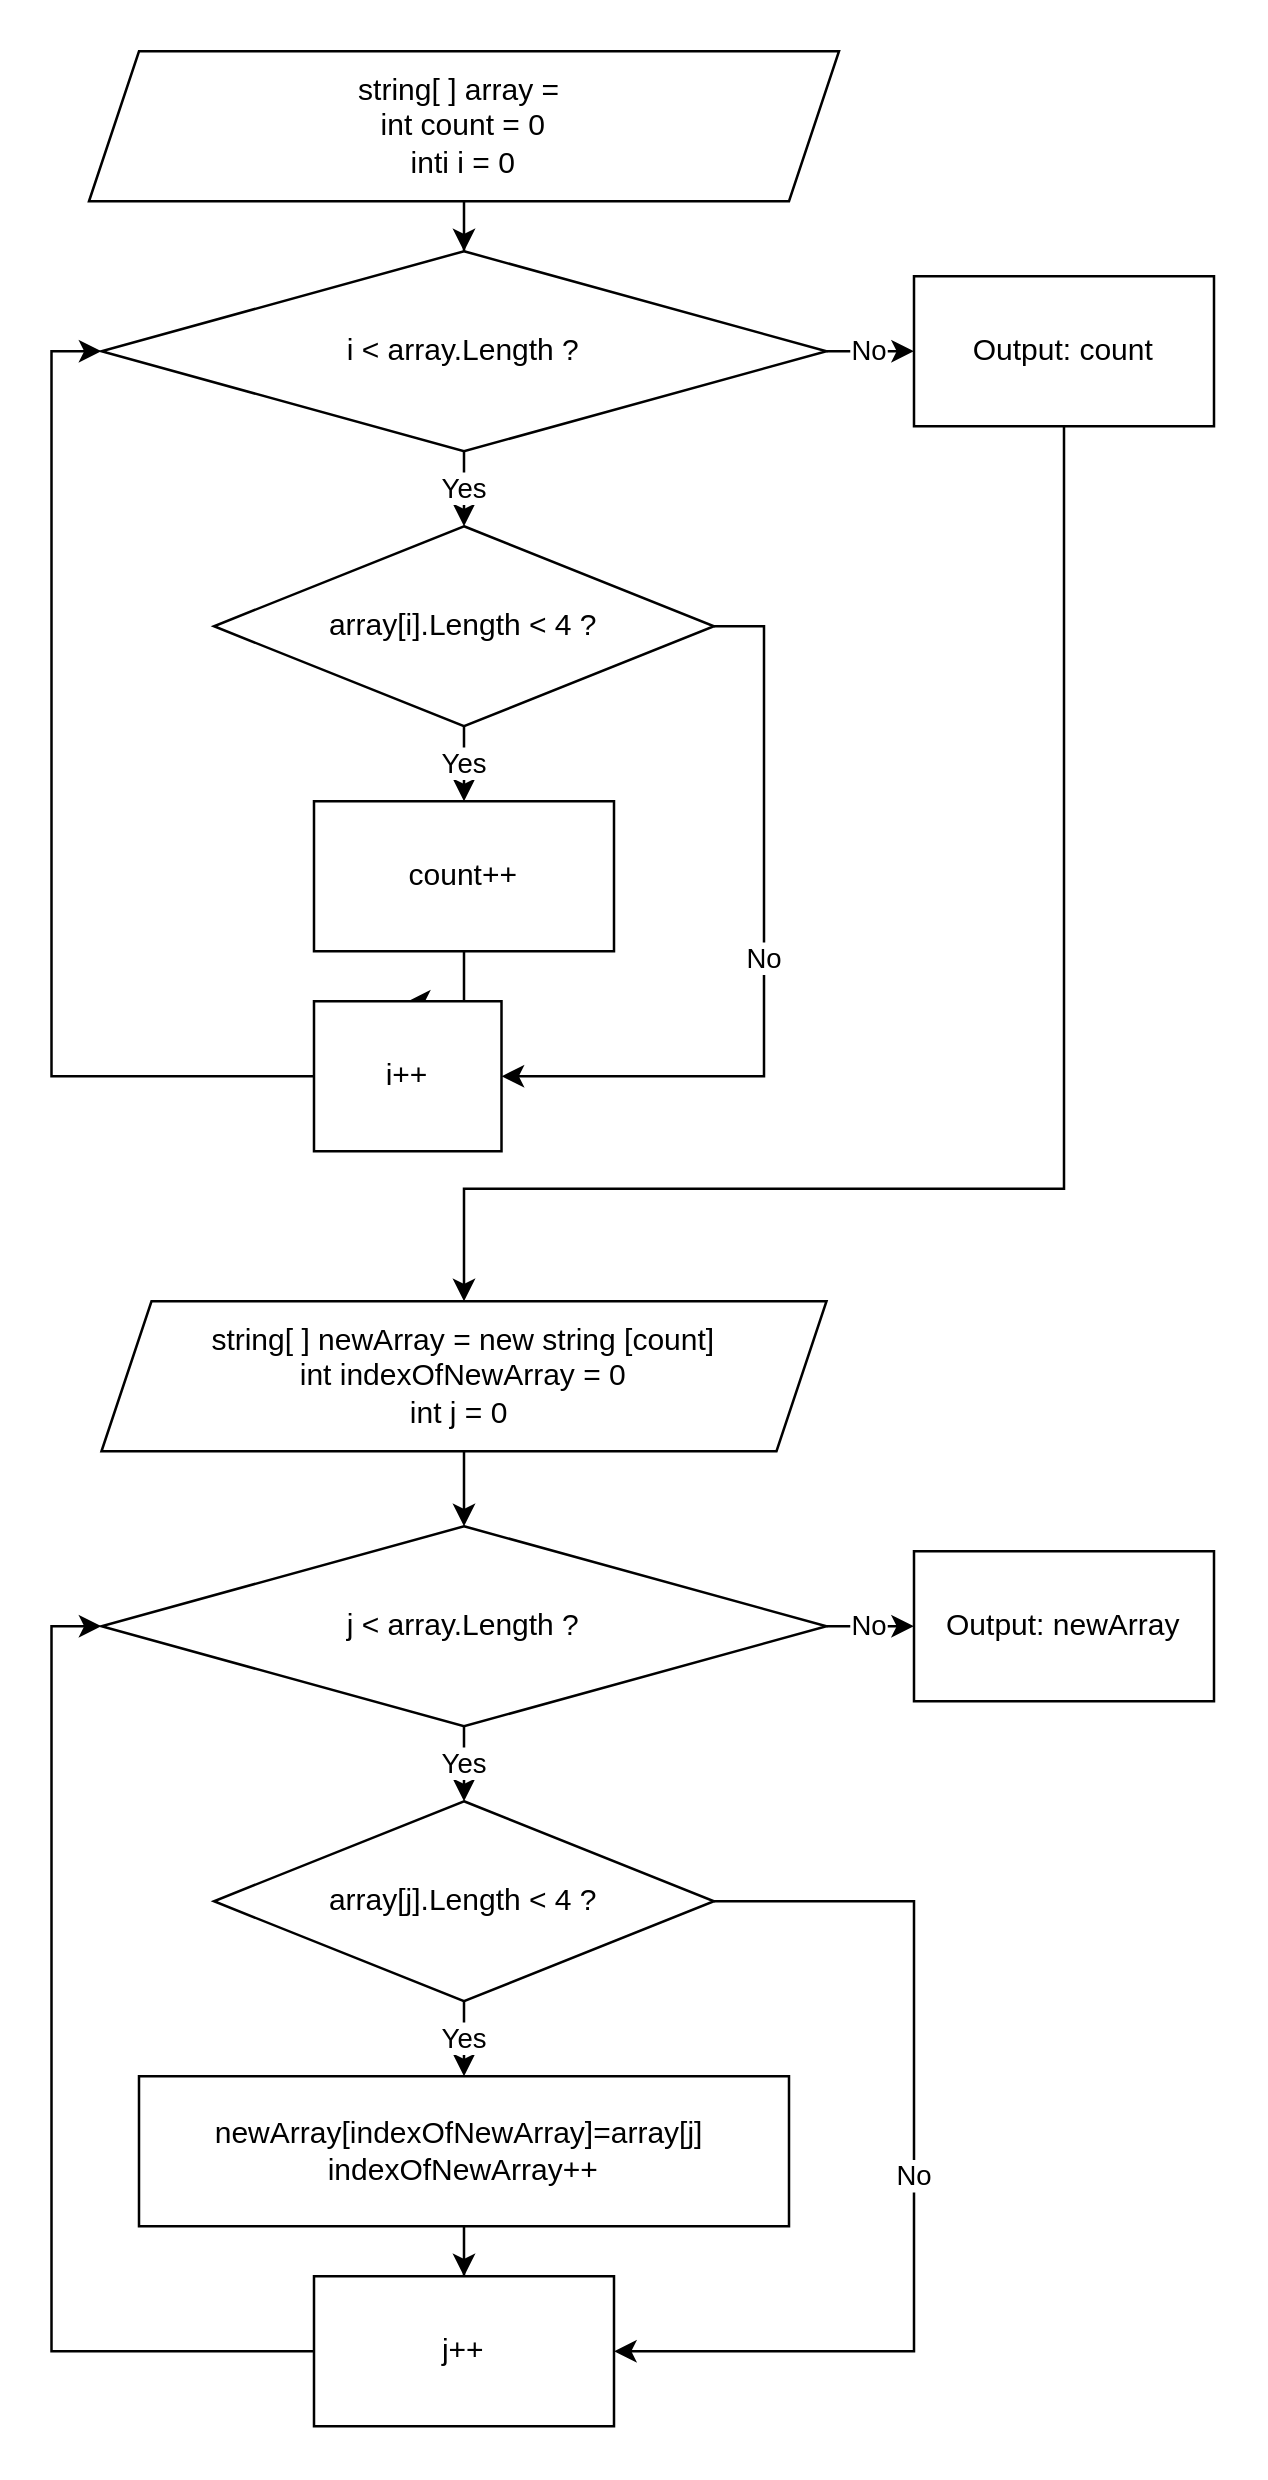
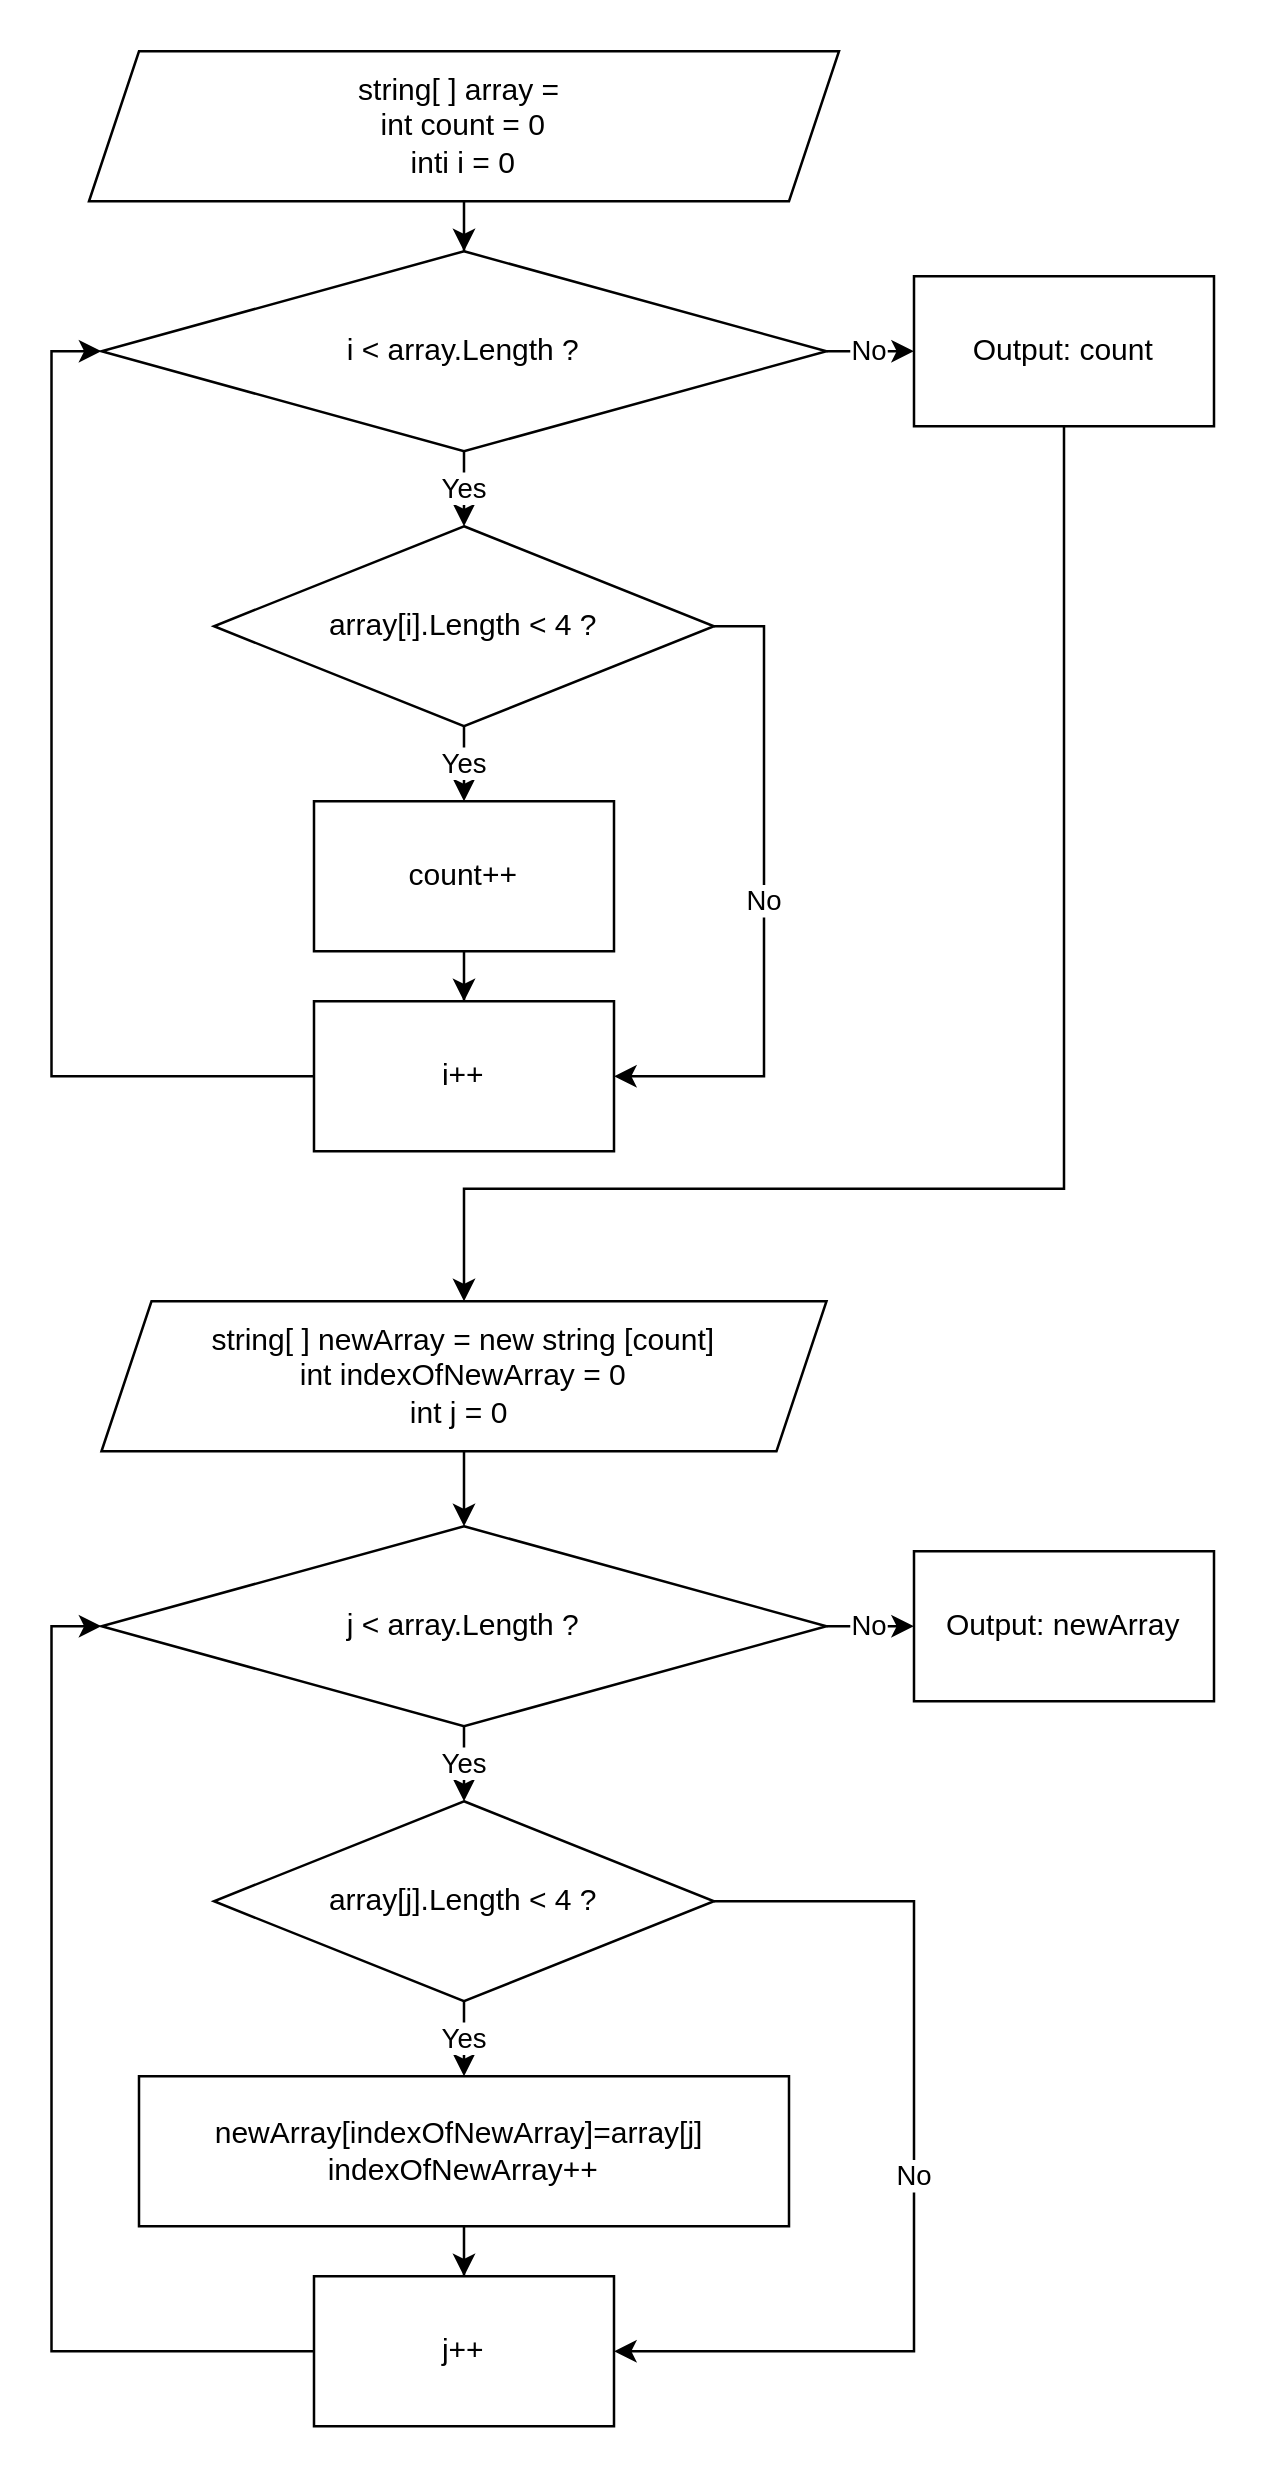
node "i++": size 188x150 -> 300x150
